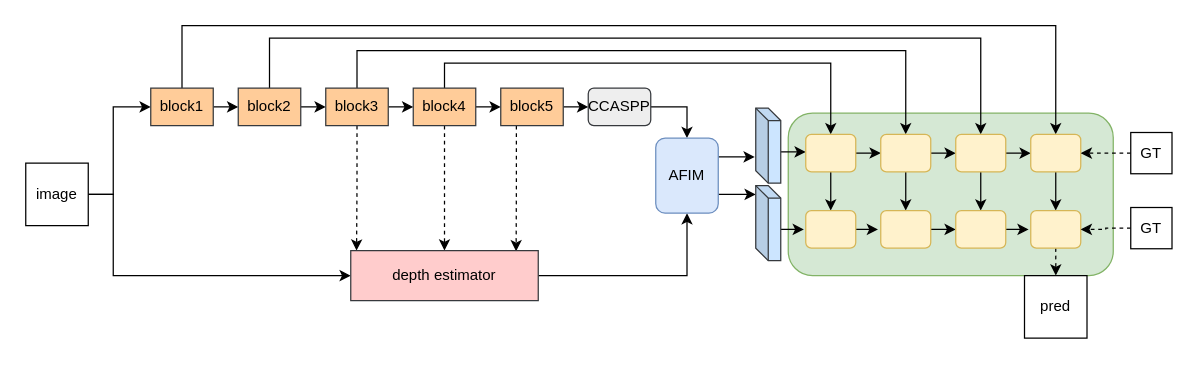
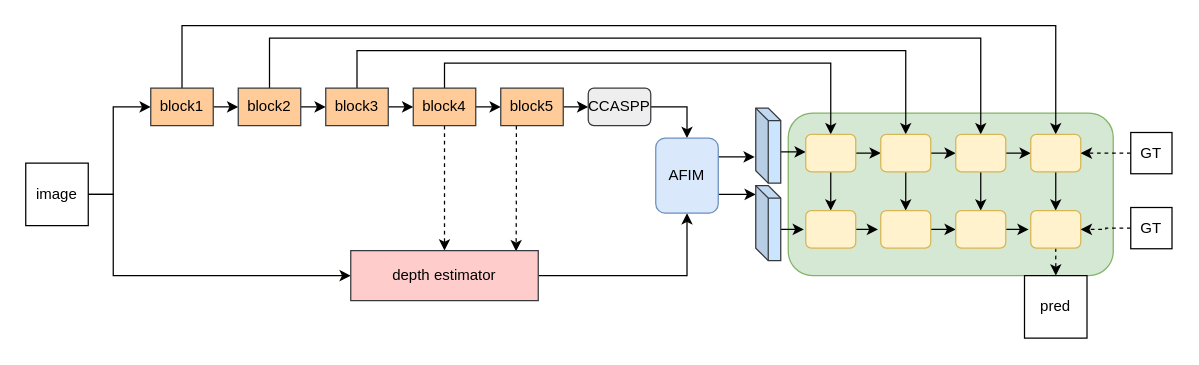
edge "block3" -> "depth estimator": removed
